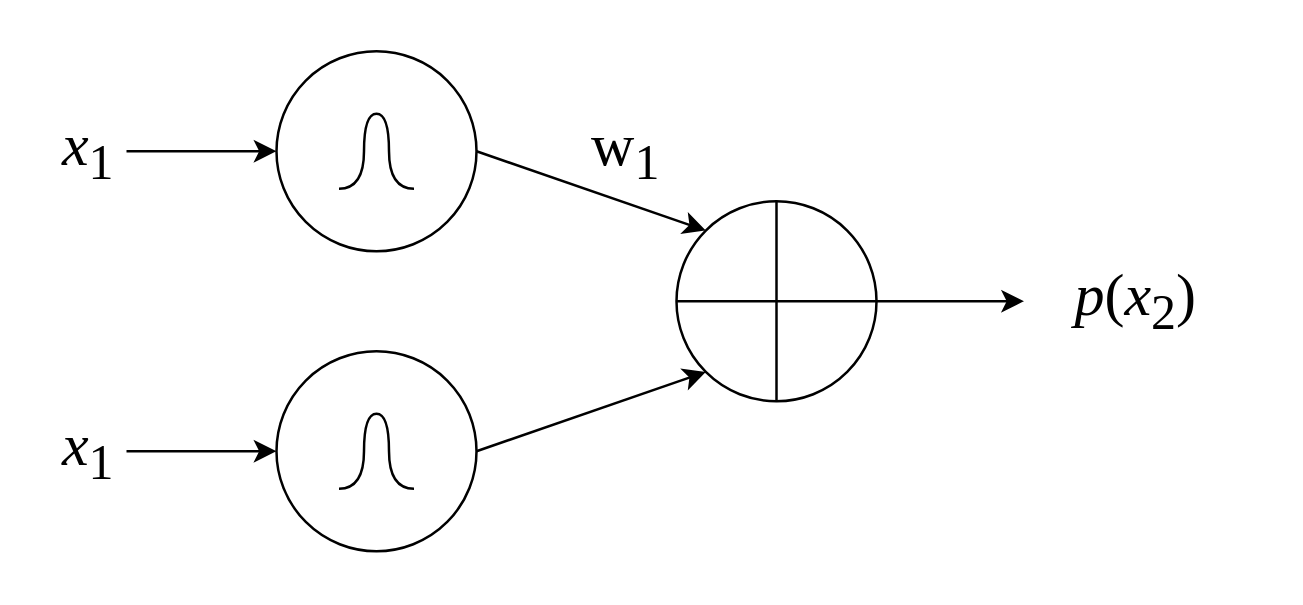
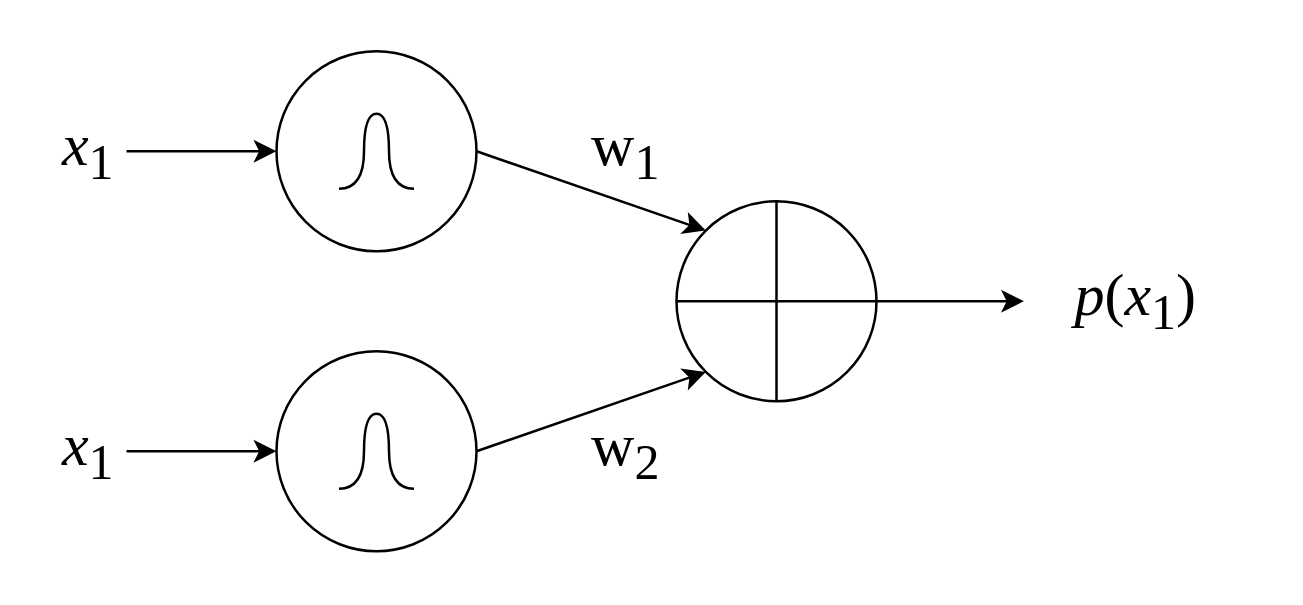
node "p(x2)": label "p(x2)" -> "p(x1)"
node "w2": added
